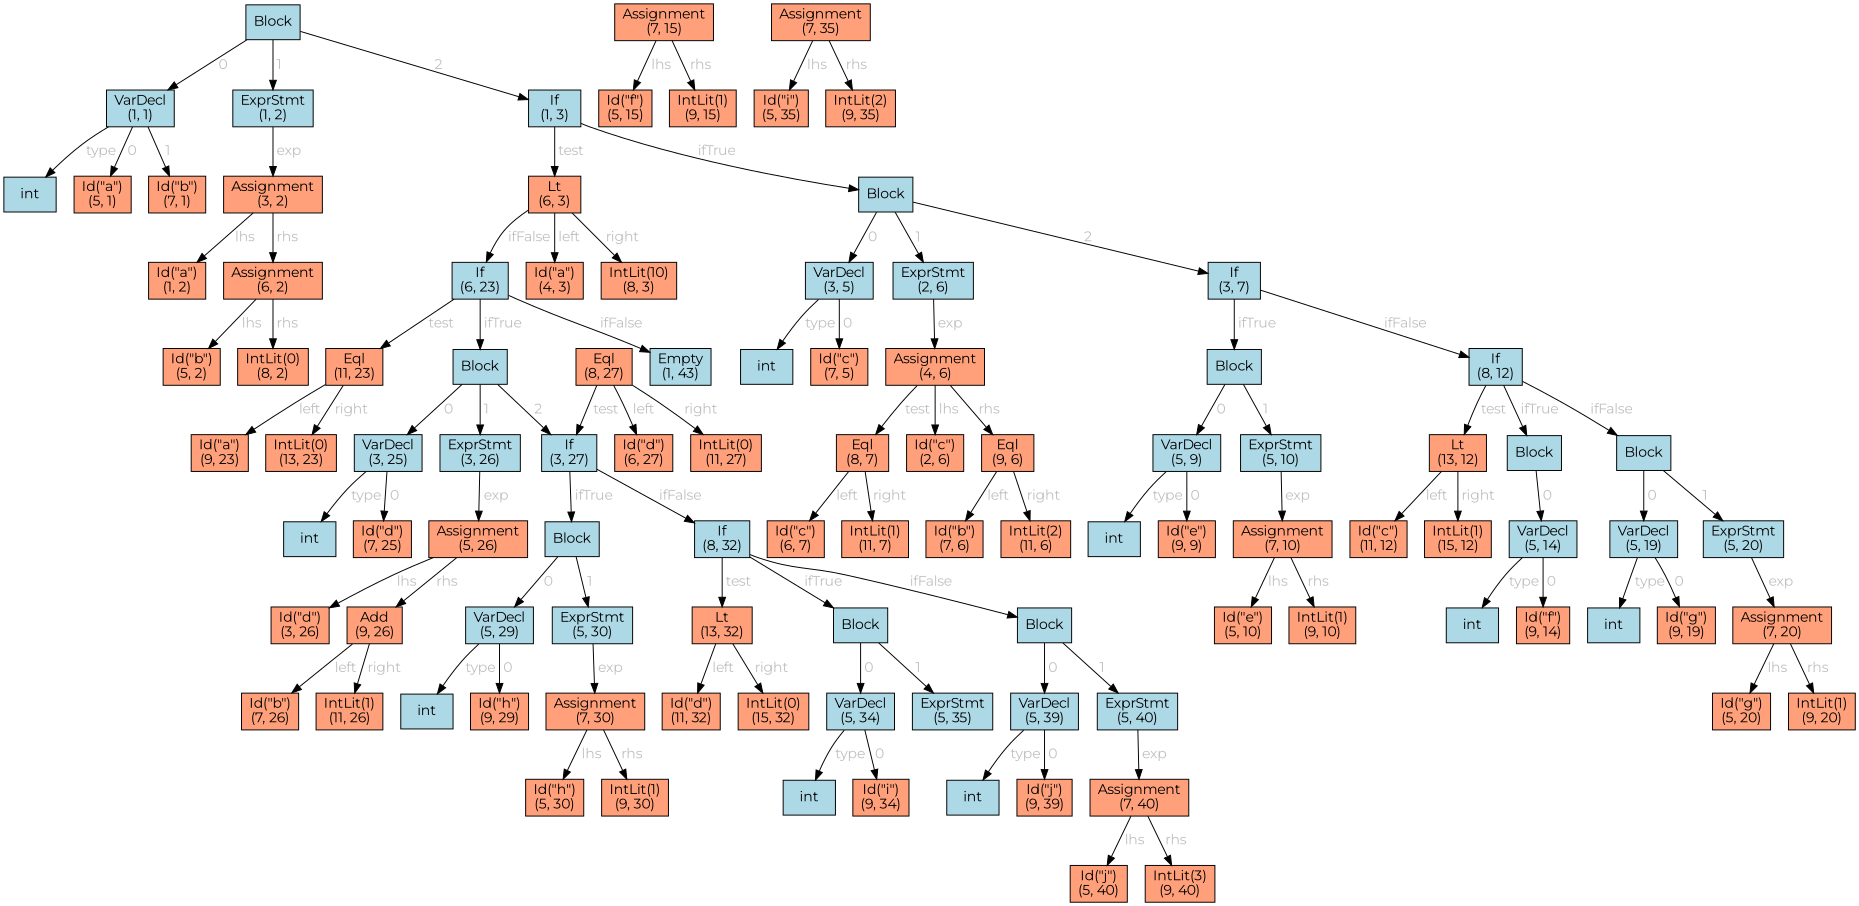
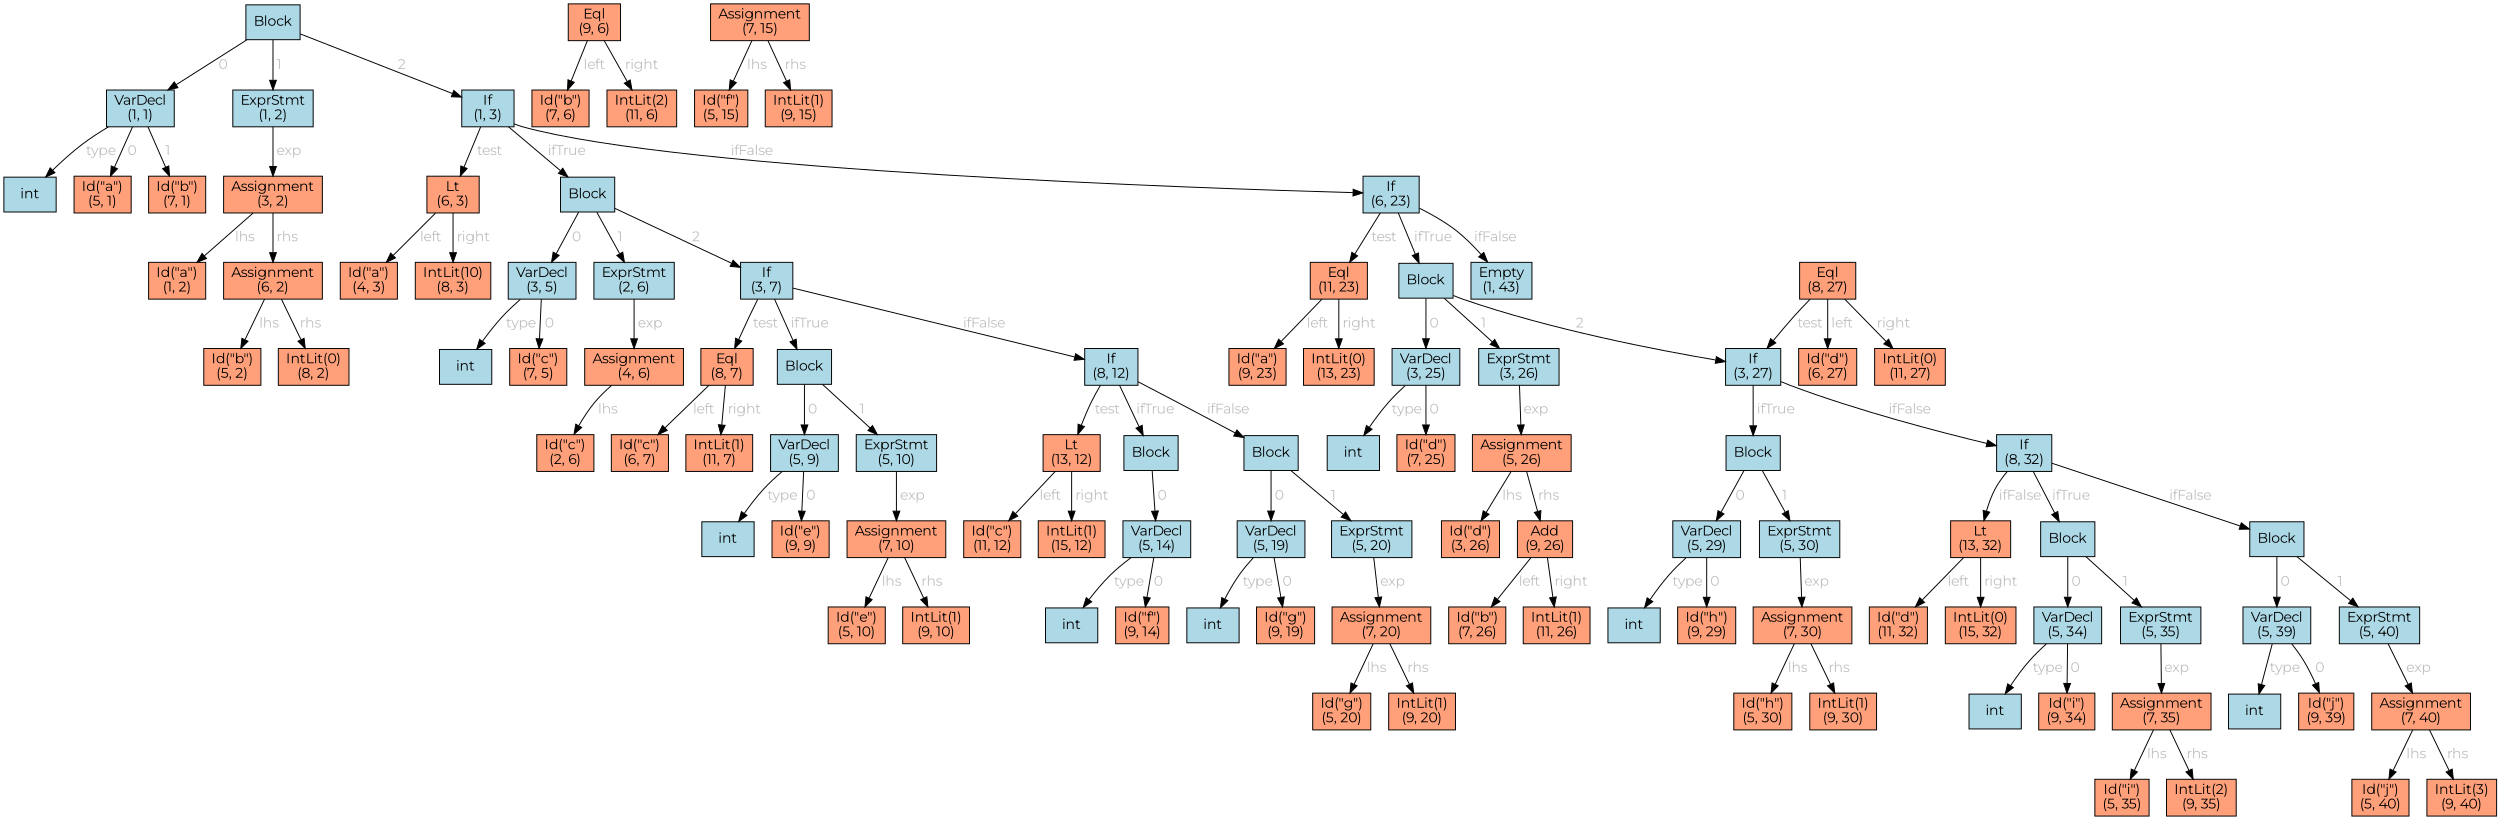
edge "Lt (6, 3)" -> "If (6, 23)": now "If (1, 3)" -> "If (6, 23)"
edge "Assignment (4, 6)" -> "Eql (8, 7)": now "If (3, 7)" -> "Eql (8, 7)"
edge "Assignment (4, 6)" -> "Eql (9, 6)": removed, label "rhs"
edge "If (8, 32)" -> "Lt (13, 32)": label " test" -> " ifFalse"
edge "ExprStmt (5, 35)" -> "Assignment (7, 35)": added, label "exp"
